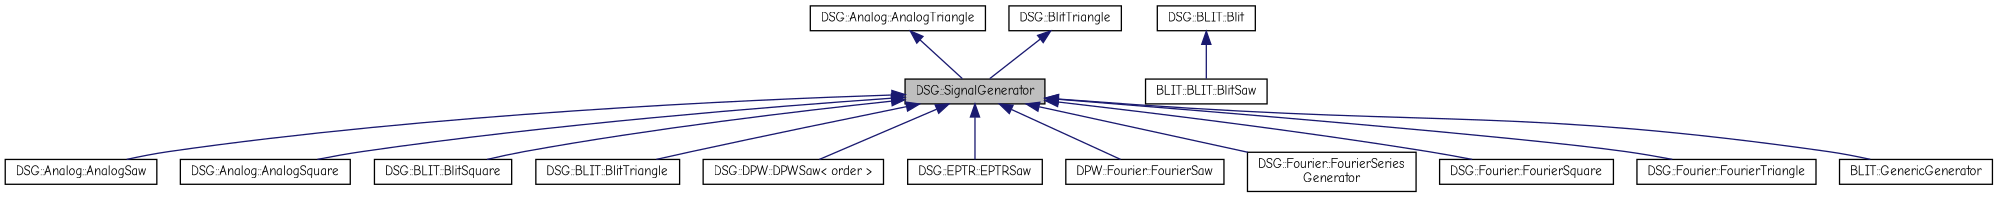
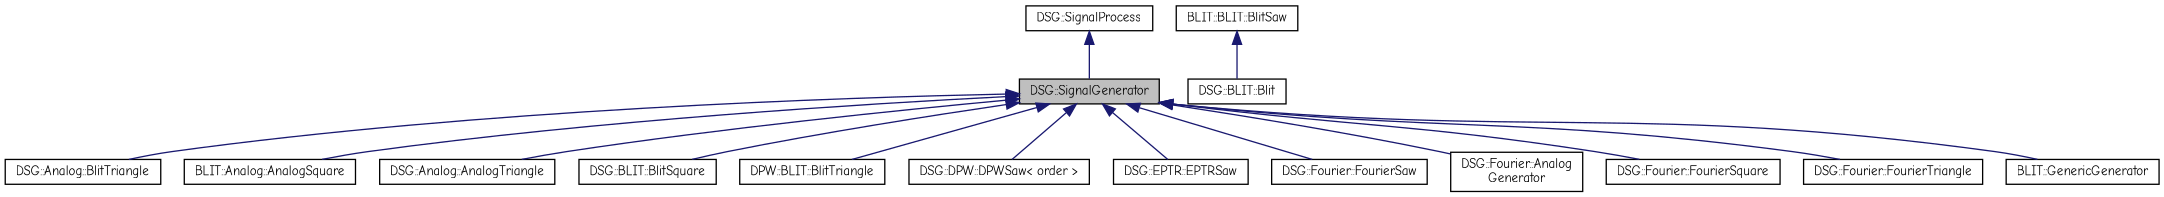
node "DSG::BlitTriangle": label "DSG::BlitTriangle" -> "DSG::SignalProcess"
edge "DSG::SignalGenerator" -> "DSG::Analog::AnalogTriangle": reversed
edge "BLIT::BLIT::BlitSaw" -> "DSG::BLIT::Blit": reversed
node "DSG::Analog::AnalogSaw": label "DSG::Analog::AnalogSaw" -> "DSG::Analog::BlitTriangle"
node "DSG::Analog::AnalogSquare": label "DSG::Analog::AnalogSquare" -> "BLIT::Analog::AnalogSquare"
node "DSG::BLIT::BlitTriangle": label "DSG::BLIT::BlitTriangle" -> "DPW::BLIT::BlitTriangle"
node "DPW::Fourier::FourierSaw": label "DPW::Fourier::FourierSaw" -> "DSG::Fourier::FourierSaw"
node "DSG::Fourier::FourierSeries Generator": label "DSG::Fourier::FourierSeries Generator" -> "DSG::Fourier::Analog Generator"
